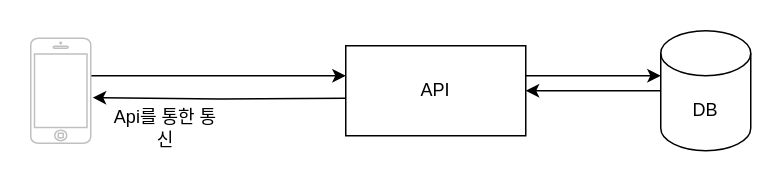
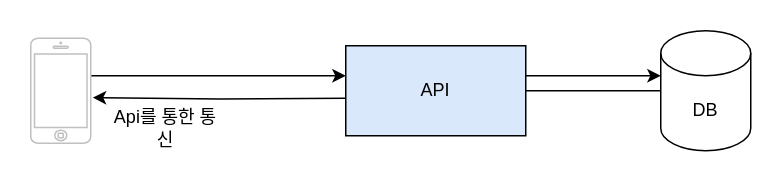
node "API": fillcolor #ffffff -> #dae8fc
edge "DB" -> "API": arrowhead classic -> none
